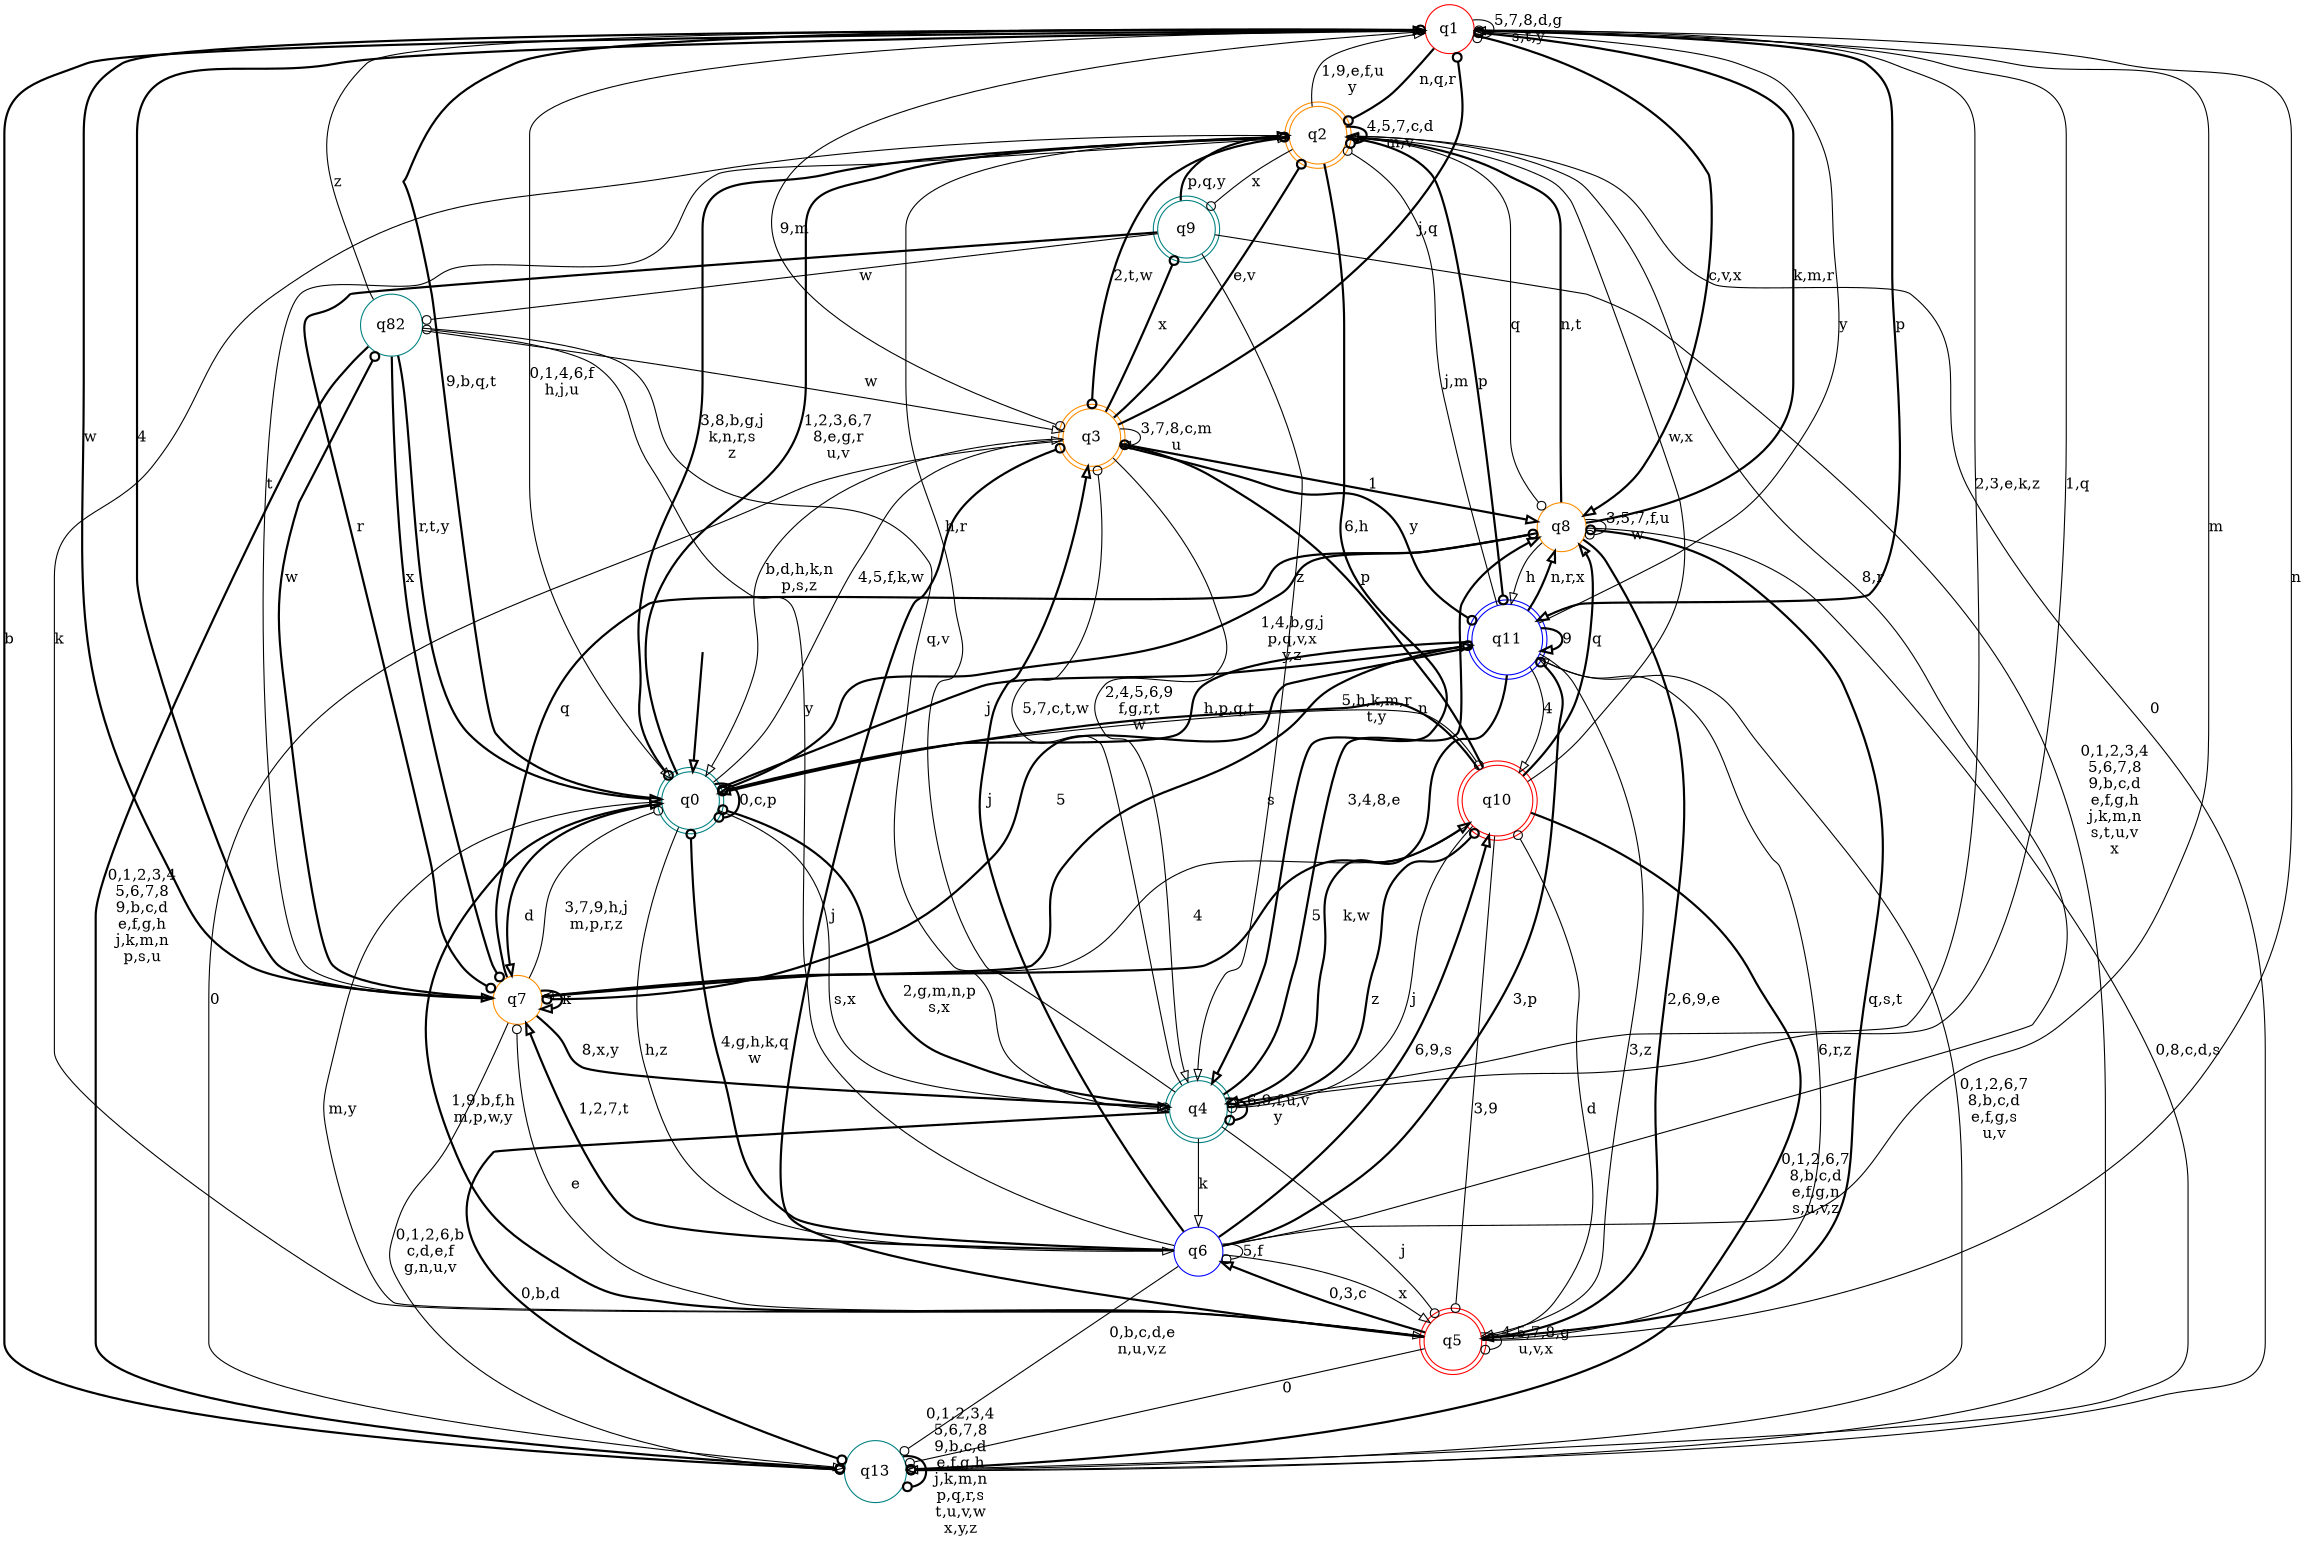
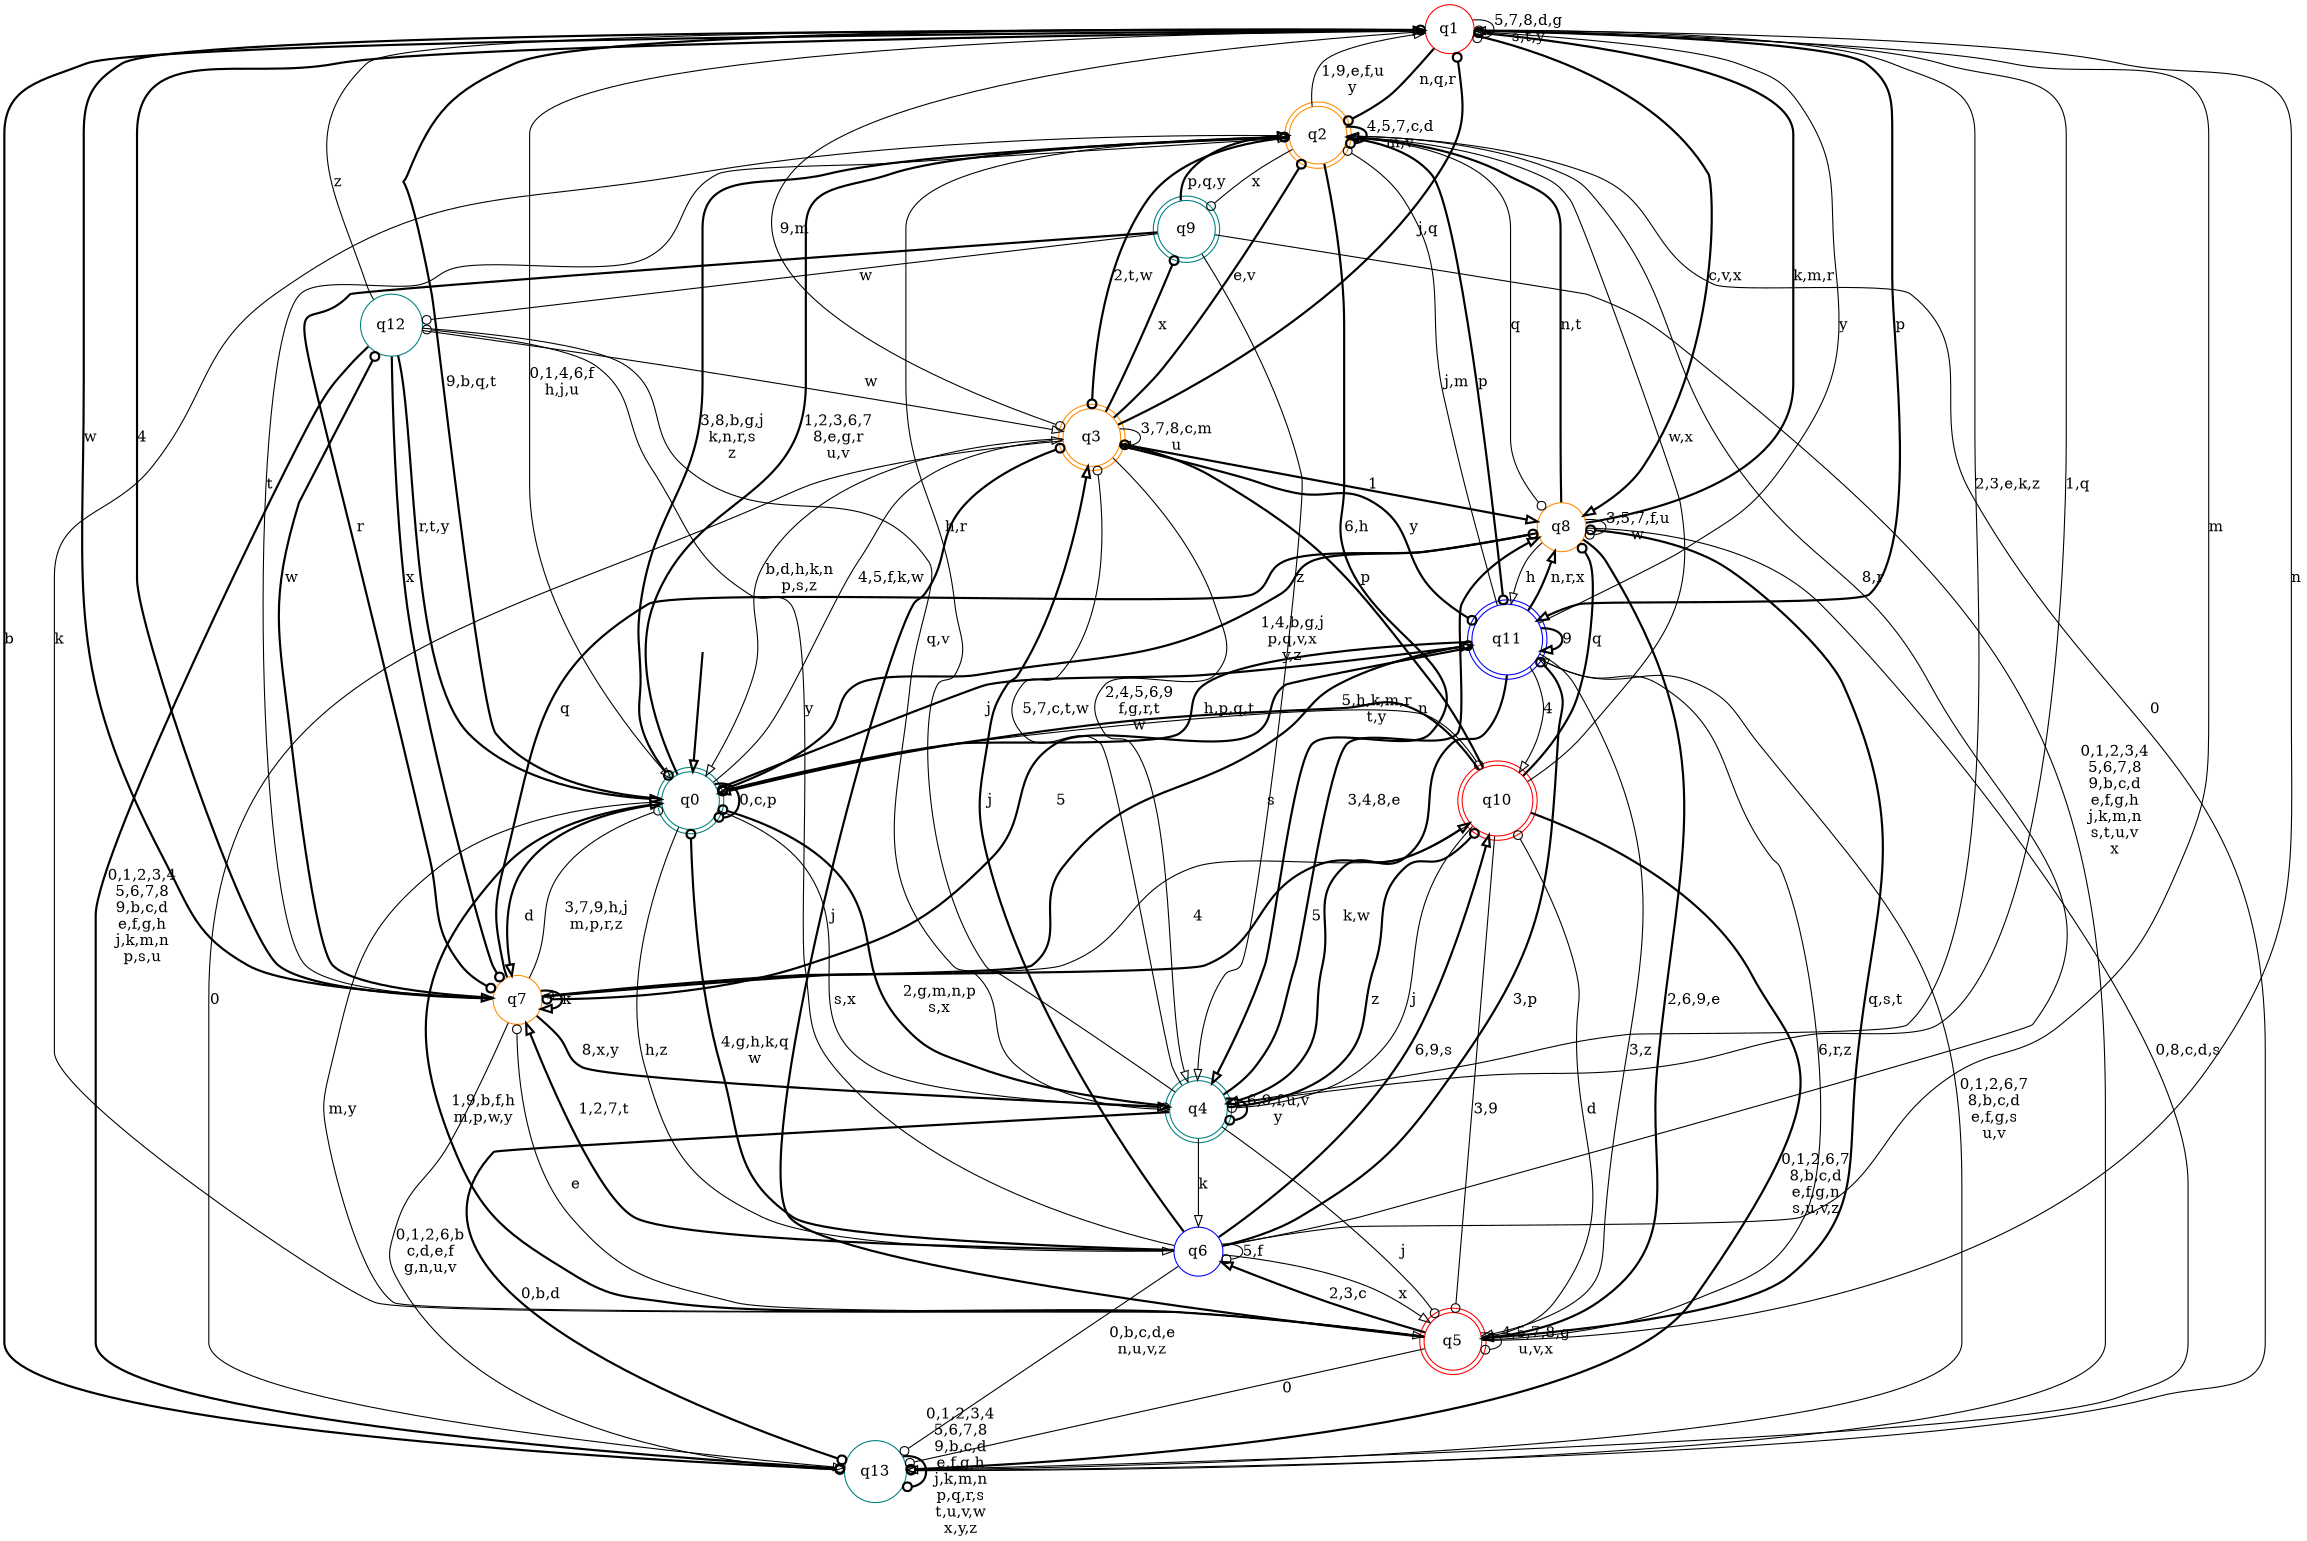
node "q82": label "q82" -> "q12"
edge "q10" -> "q8": arrowhead onormal -> odot
edge "q5" -> "q6": label "0,3,c" -> "2,3,c"
